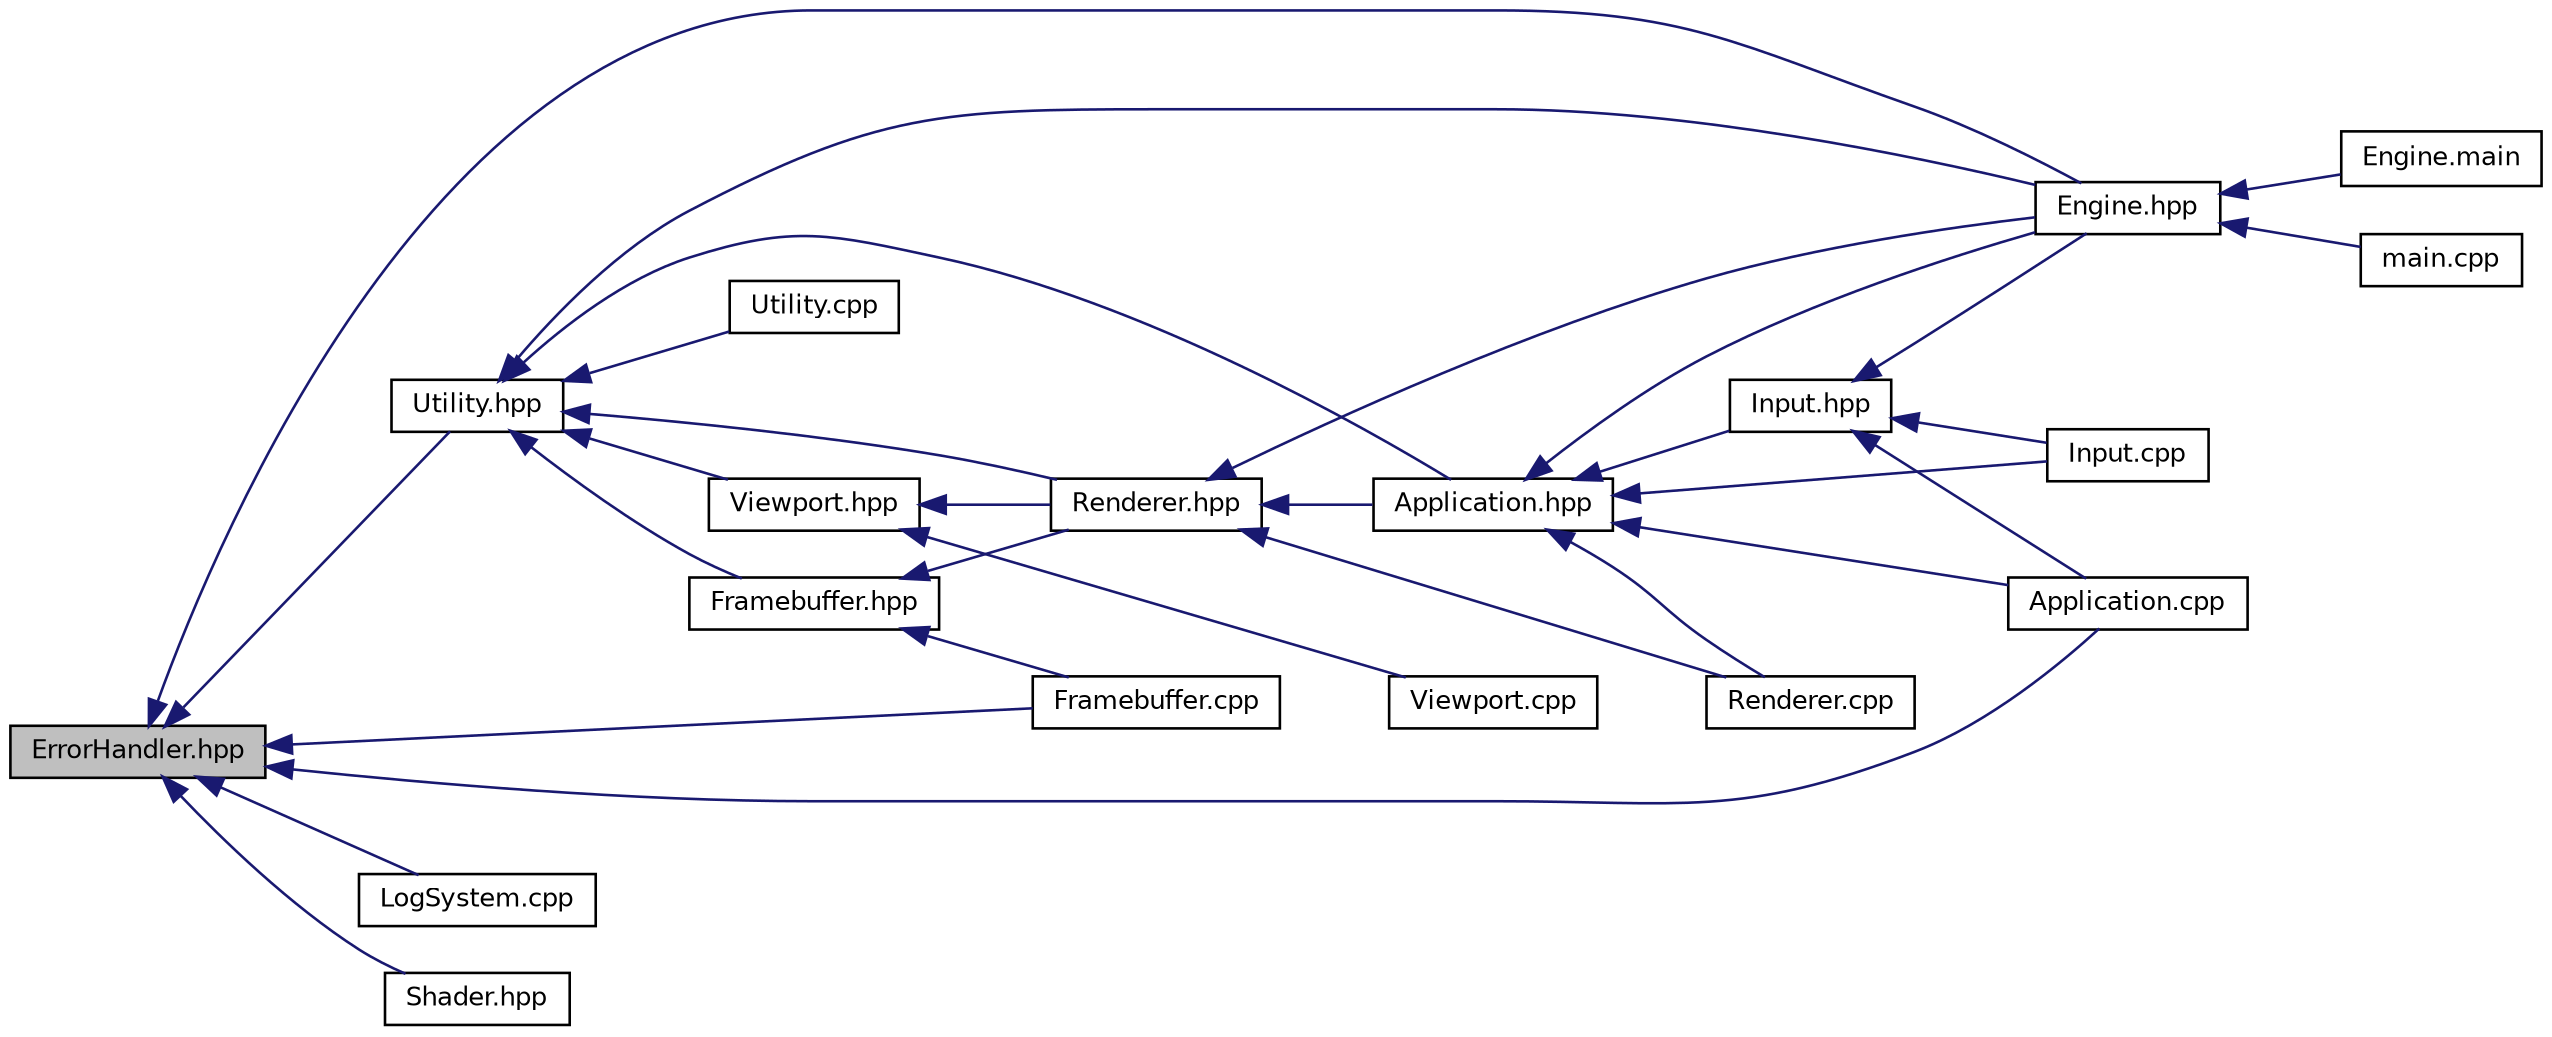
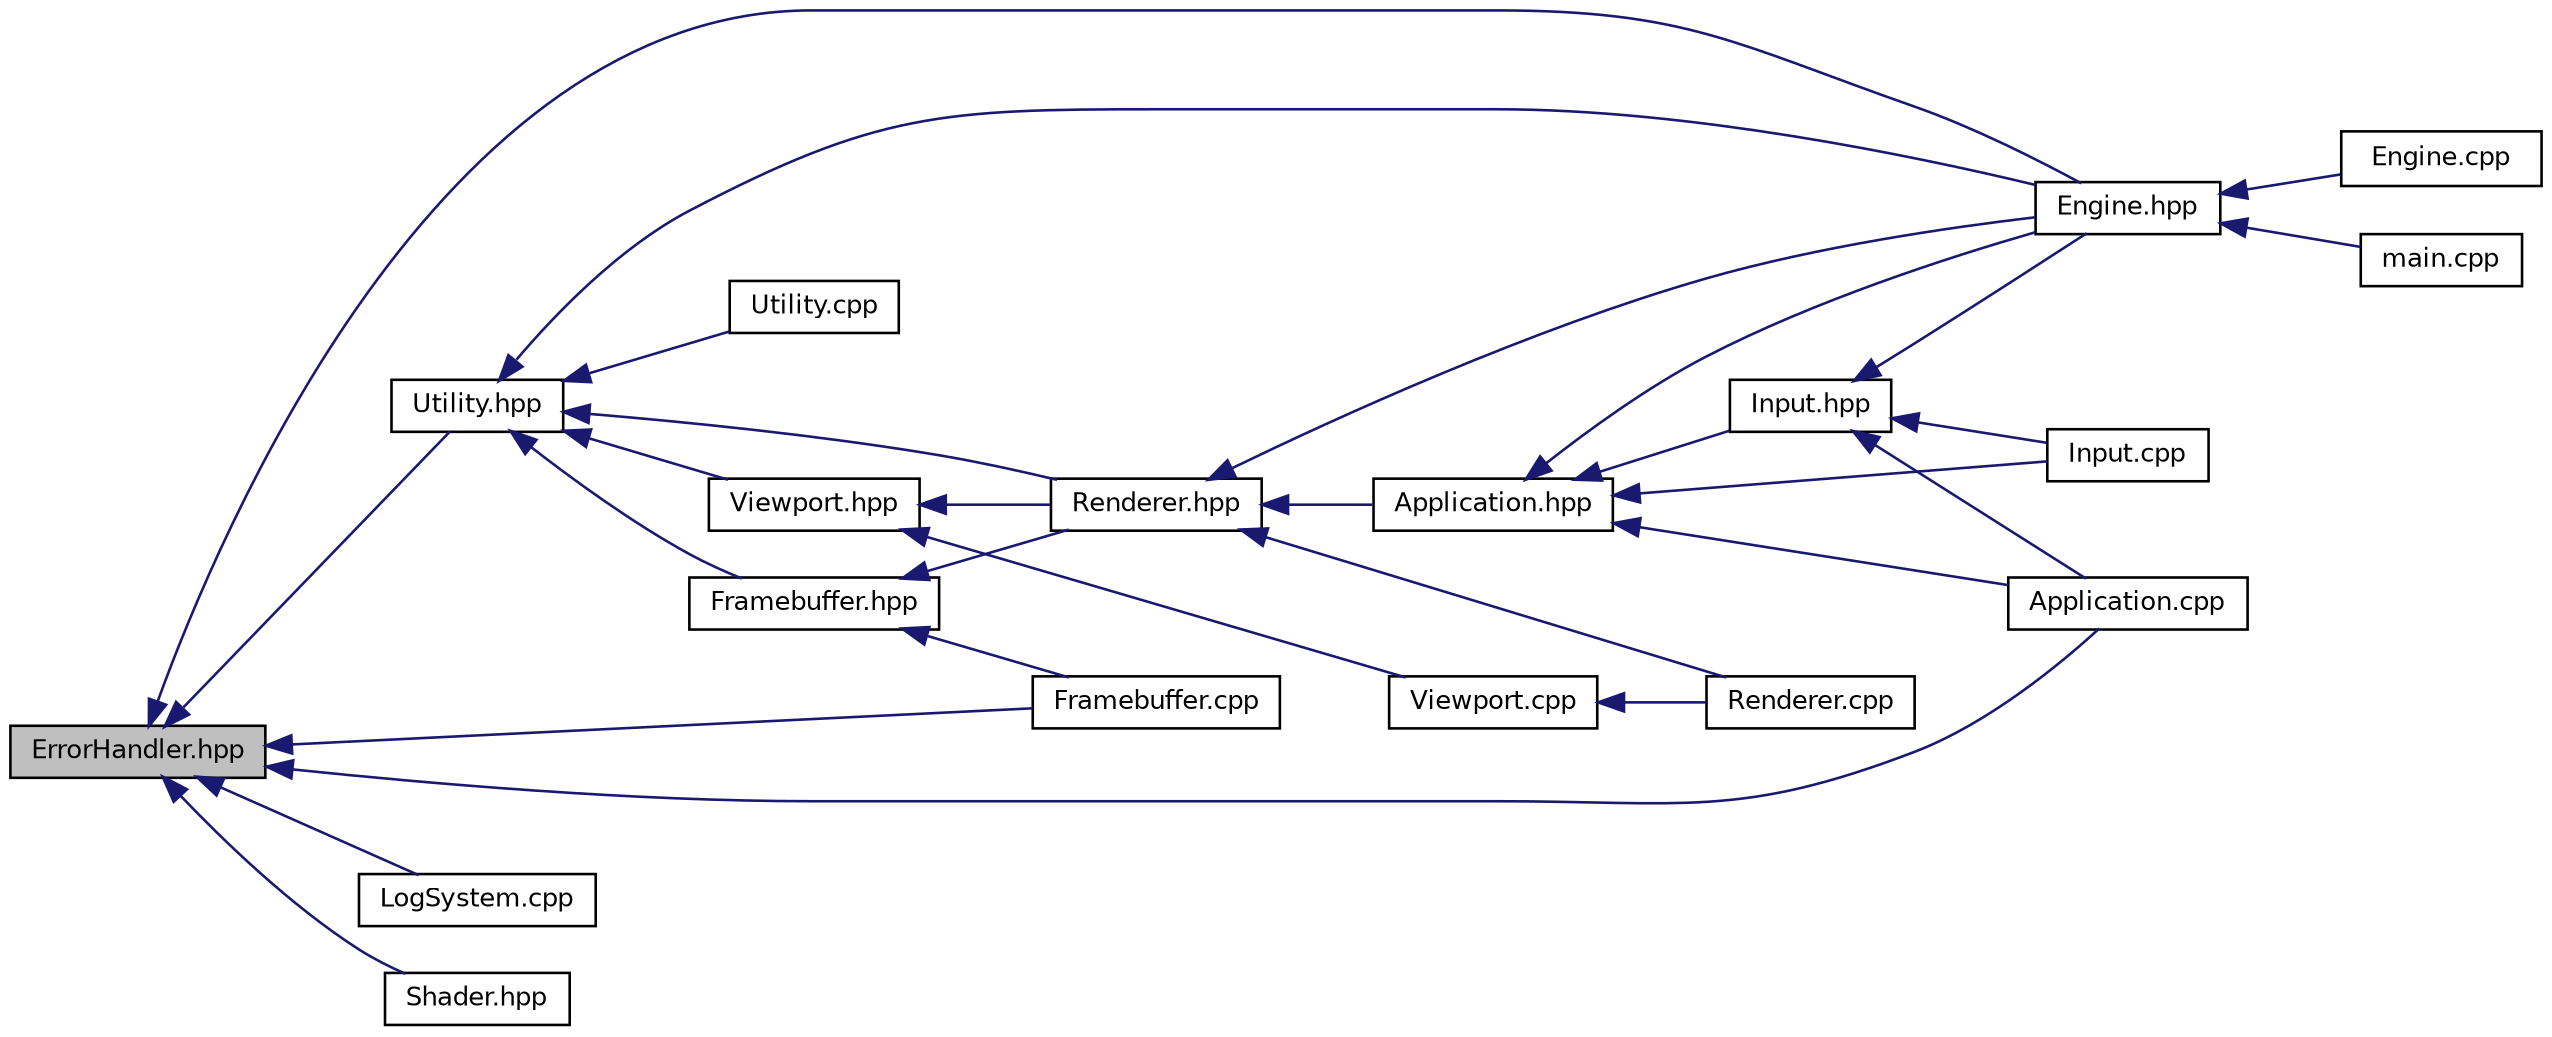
node "Engine.main": label "Engine.main" -> "Engine.cpp"
edge "Application.hpp" -> "Utility.hpp": removed
edge "Renderer.cpp" -> "Application.hpp": now "Renderer.cpp" -> "Viewport.cpp"
